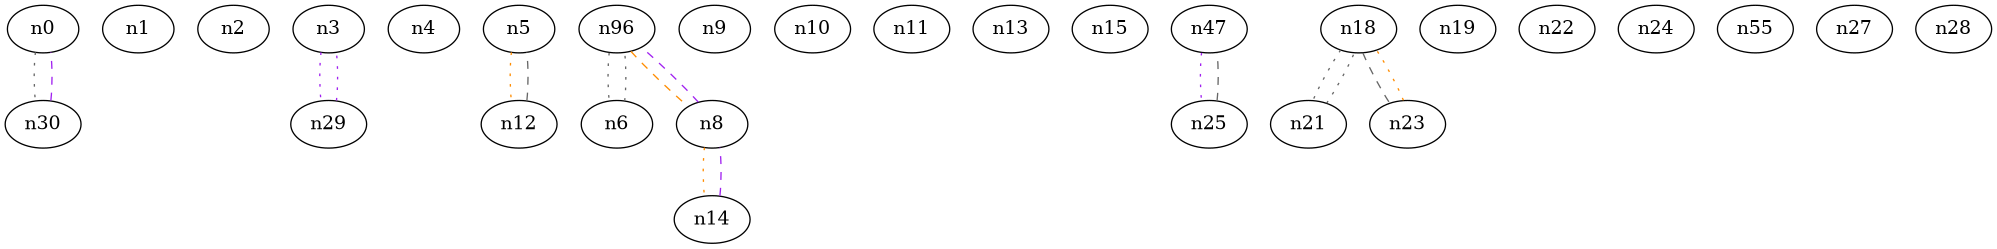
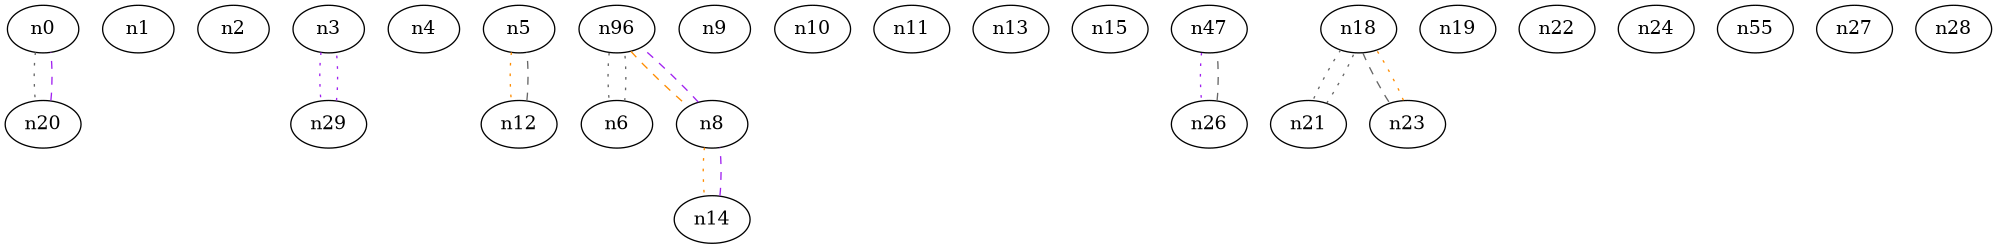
node "n30": label "n30" -> "n20"
node "n25": label "n25" -> "n26"
